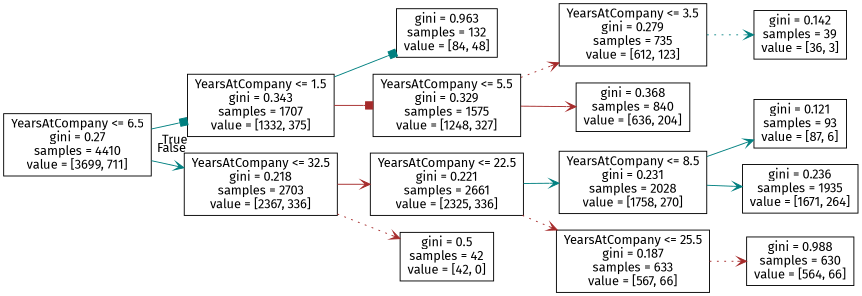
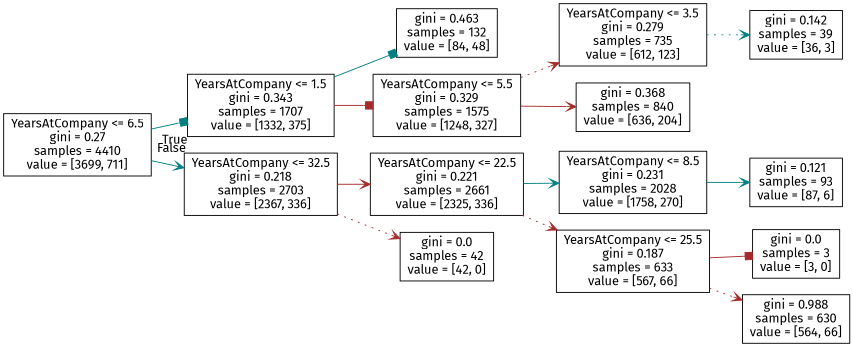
node "gini = 0.963 samples = 132 value = [84, 48]": label "gini = 0.963 samples = 132 value = [84, 48]" -> "gini = 0.463 samples = 132 value = [84, 48]"
node "gini = 0.236 samples = 1935 value = [1671, 264]": removed
node "gini = 0.0 samples = 3 value = [3, 0]": added
node "gini = 0.5 samples = 42 value = [42, 0]": label "gini = 0.5 samples = 42 value = [42, 0]" -> "gini = 0.0 samples = 42 value = [42, 0]"
